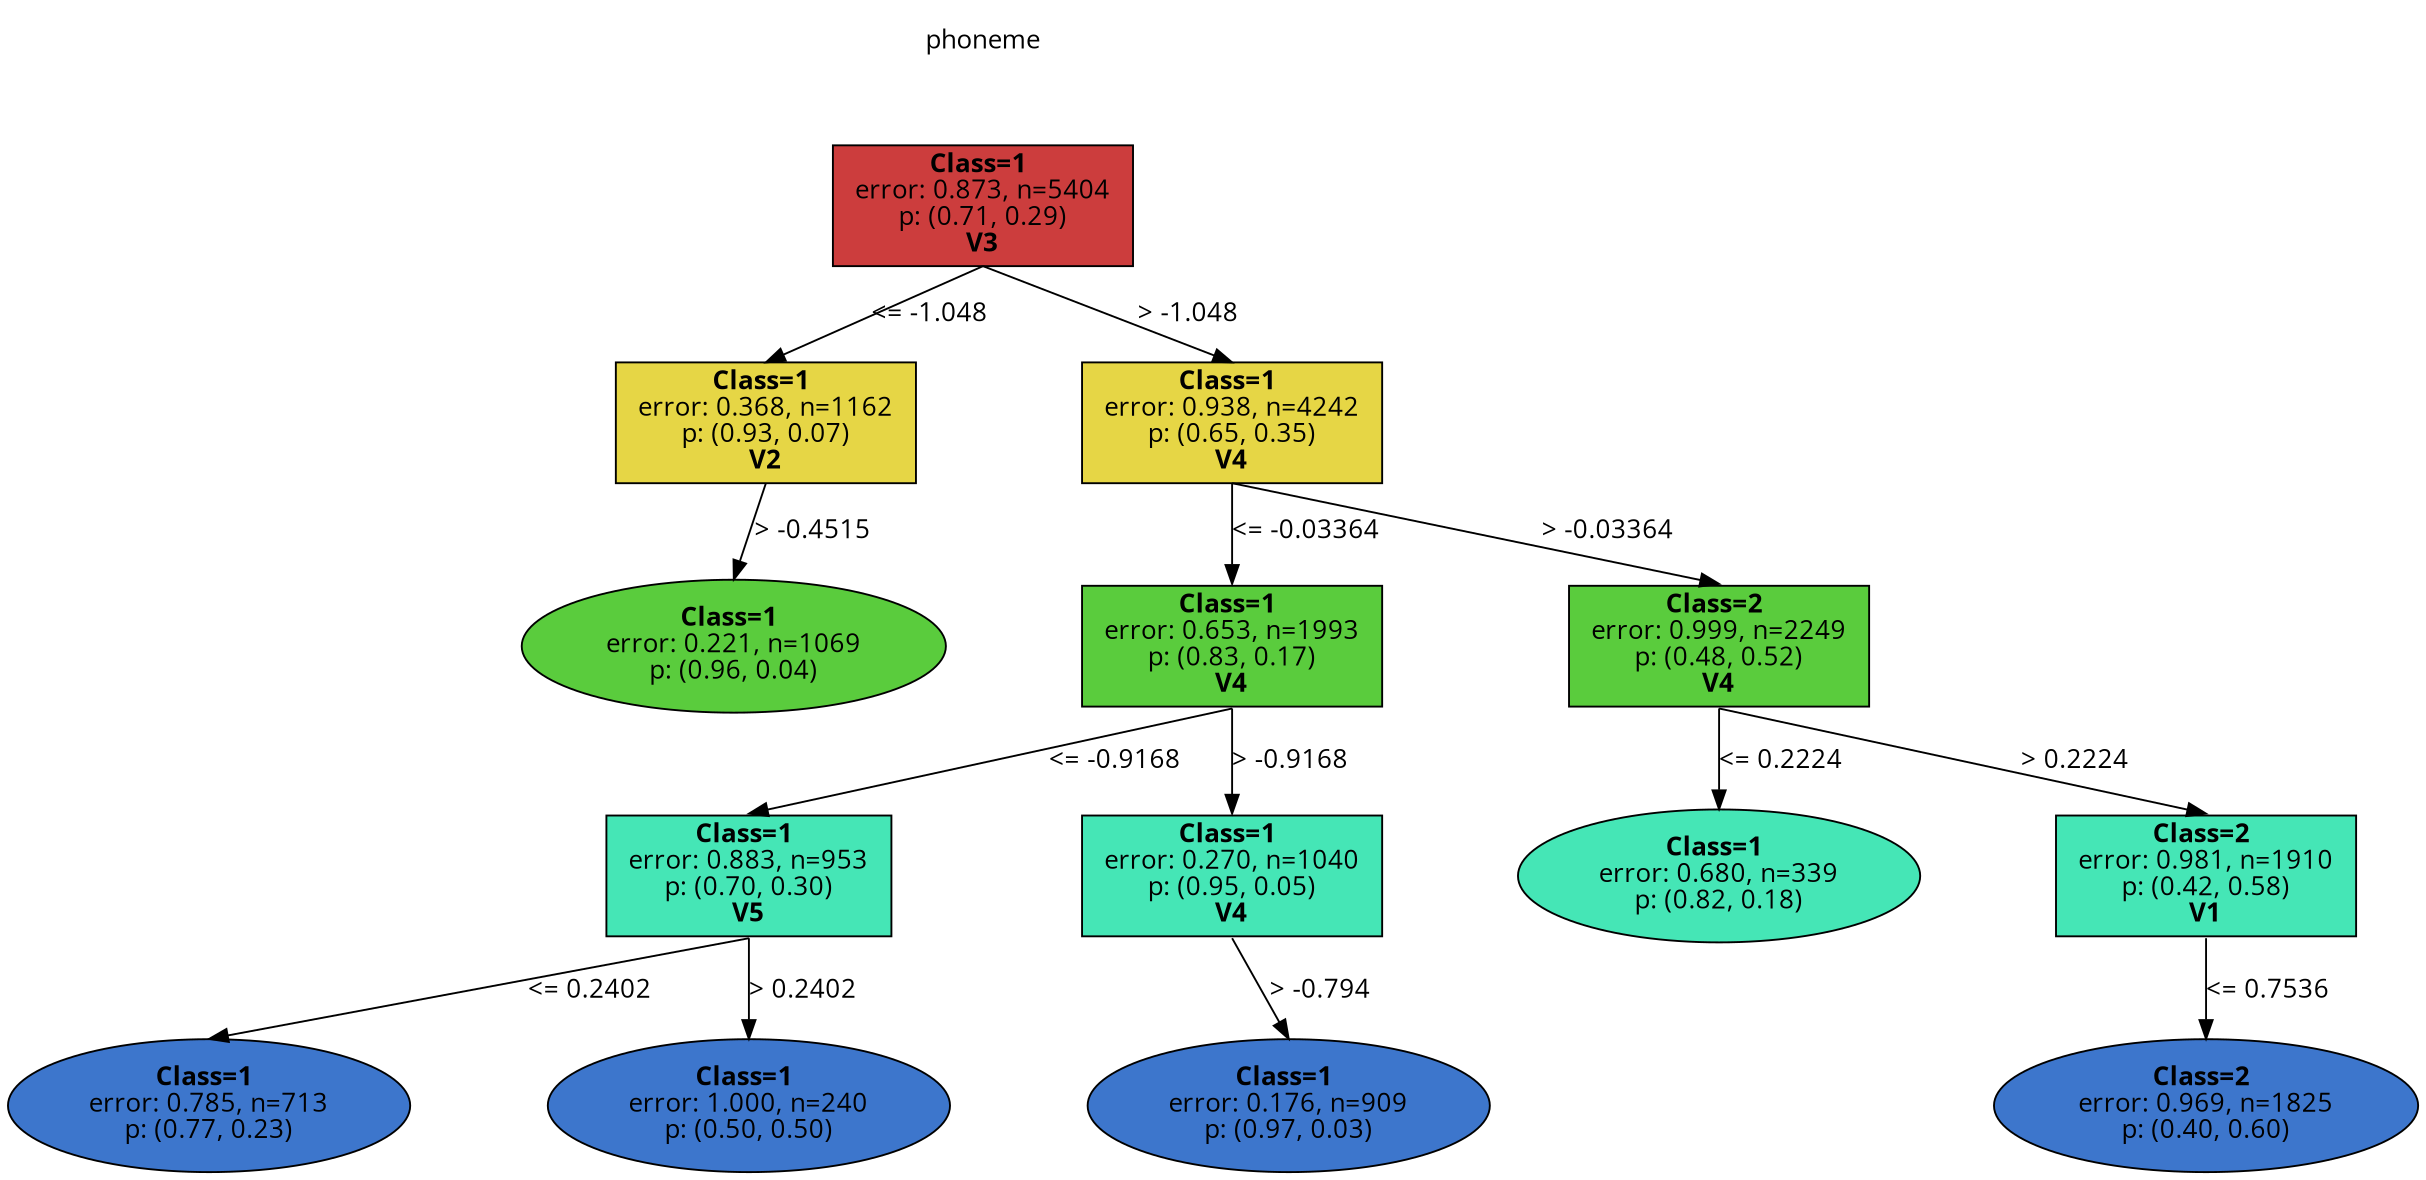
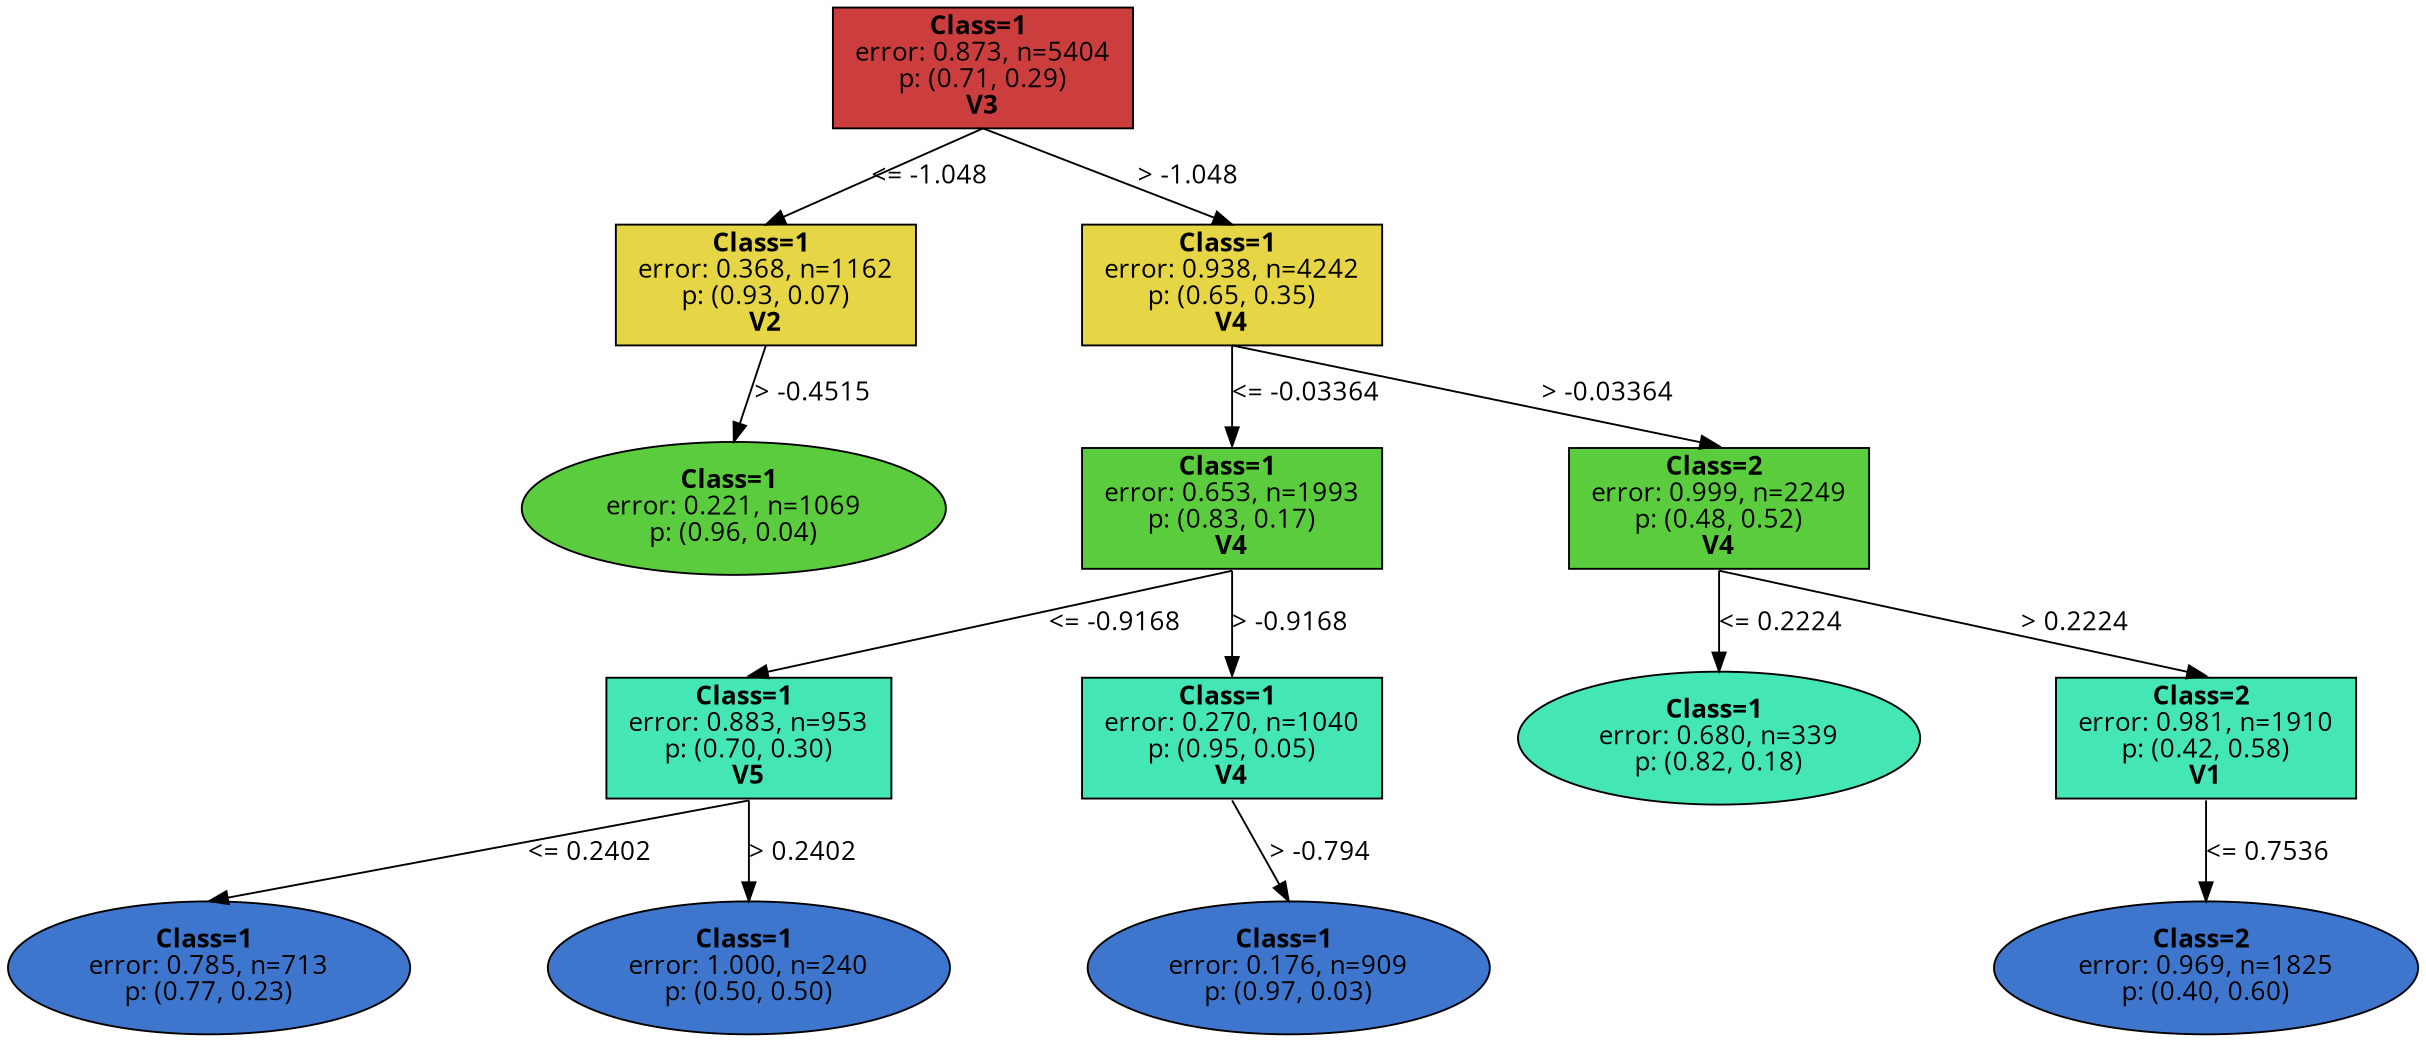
node "phoneme": removed
